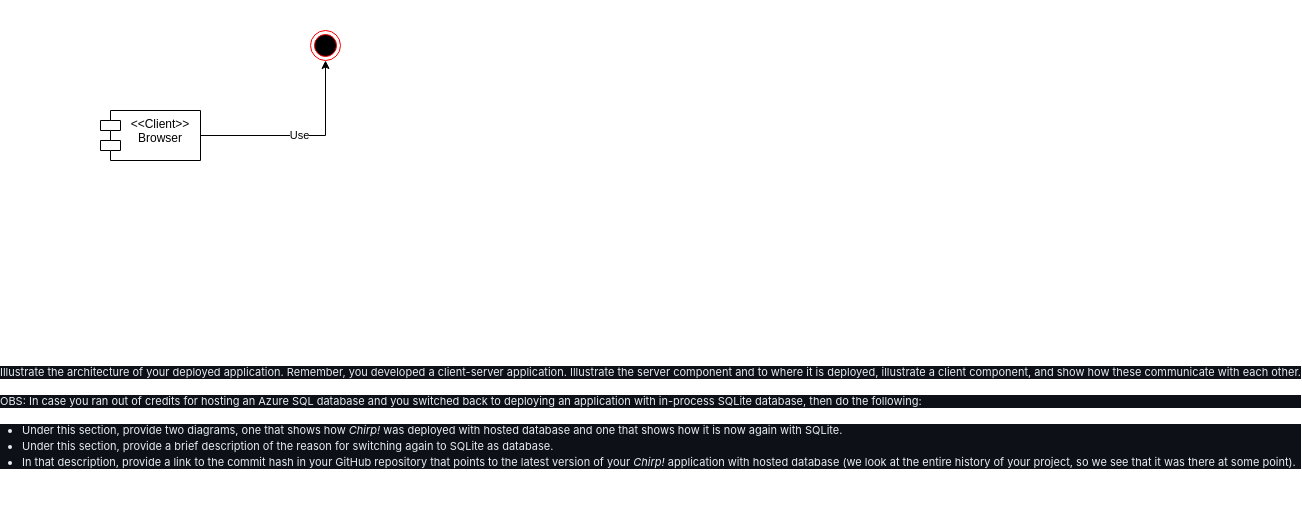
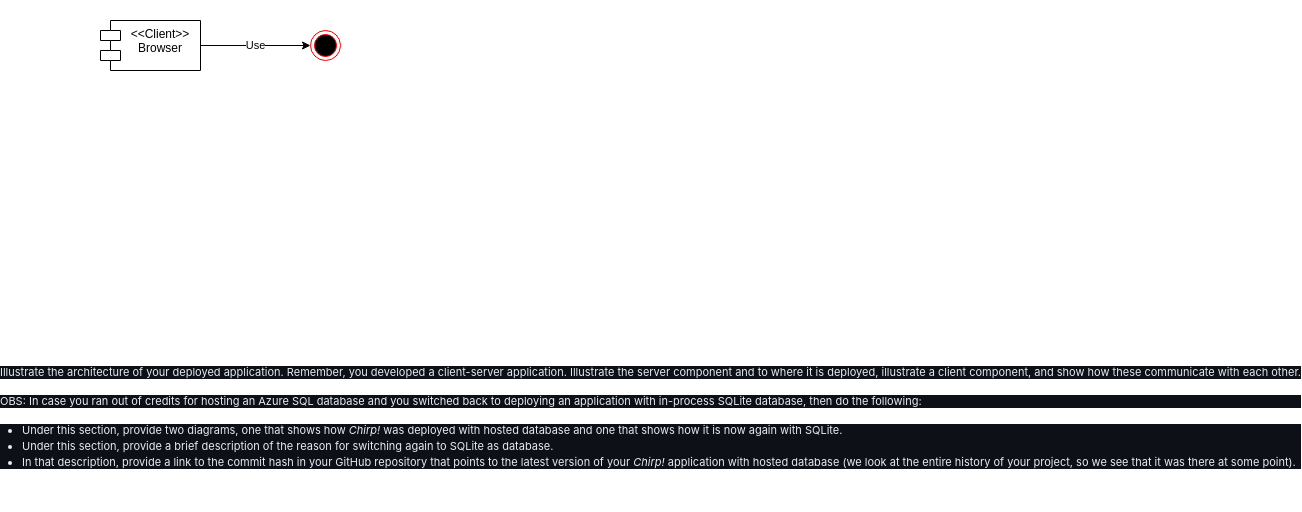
node "<<Client>> Browser": moved (151, 136) -> (151, 46)
